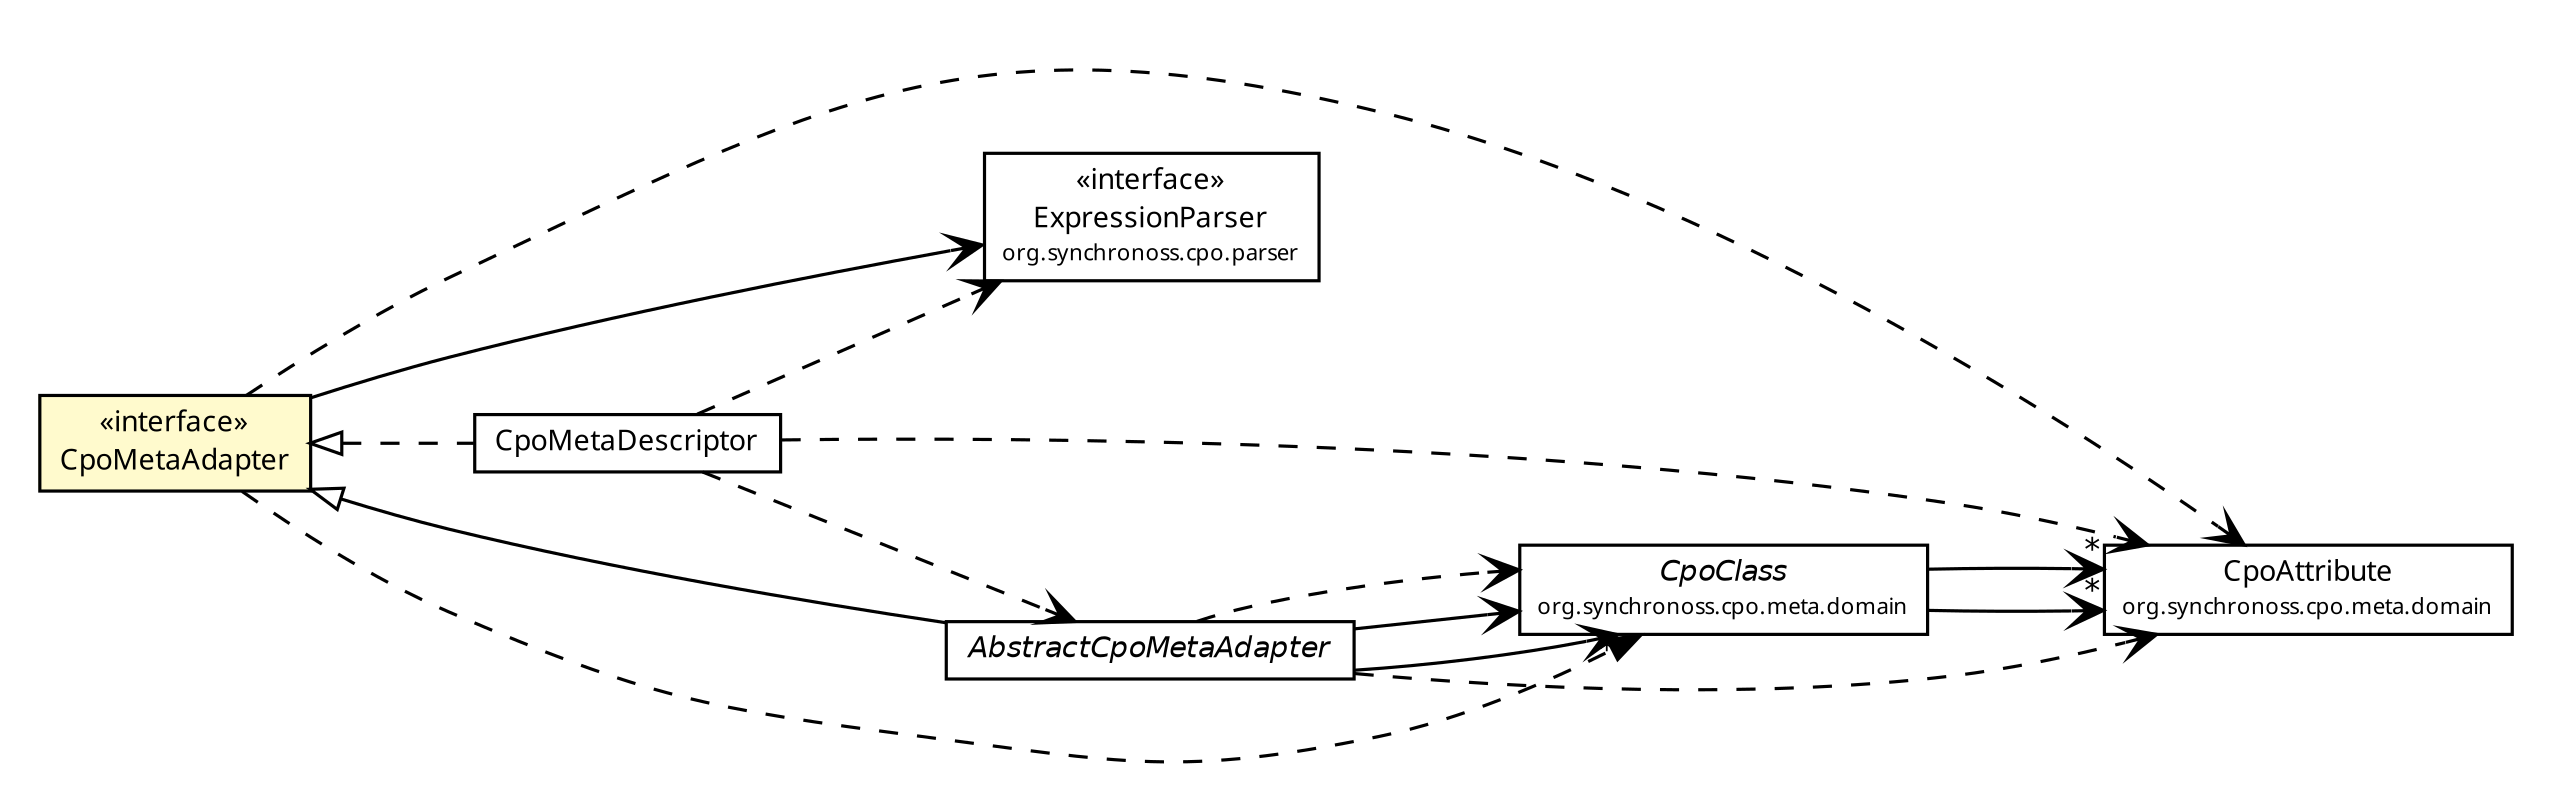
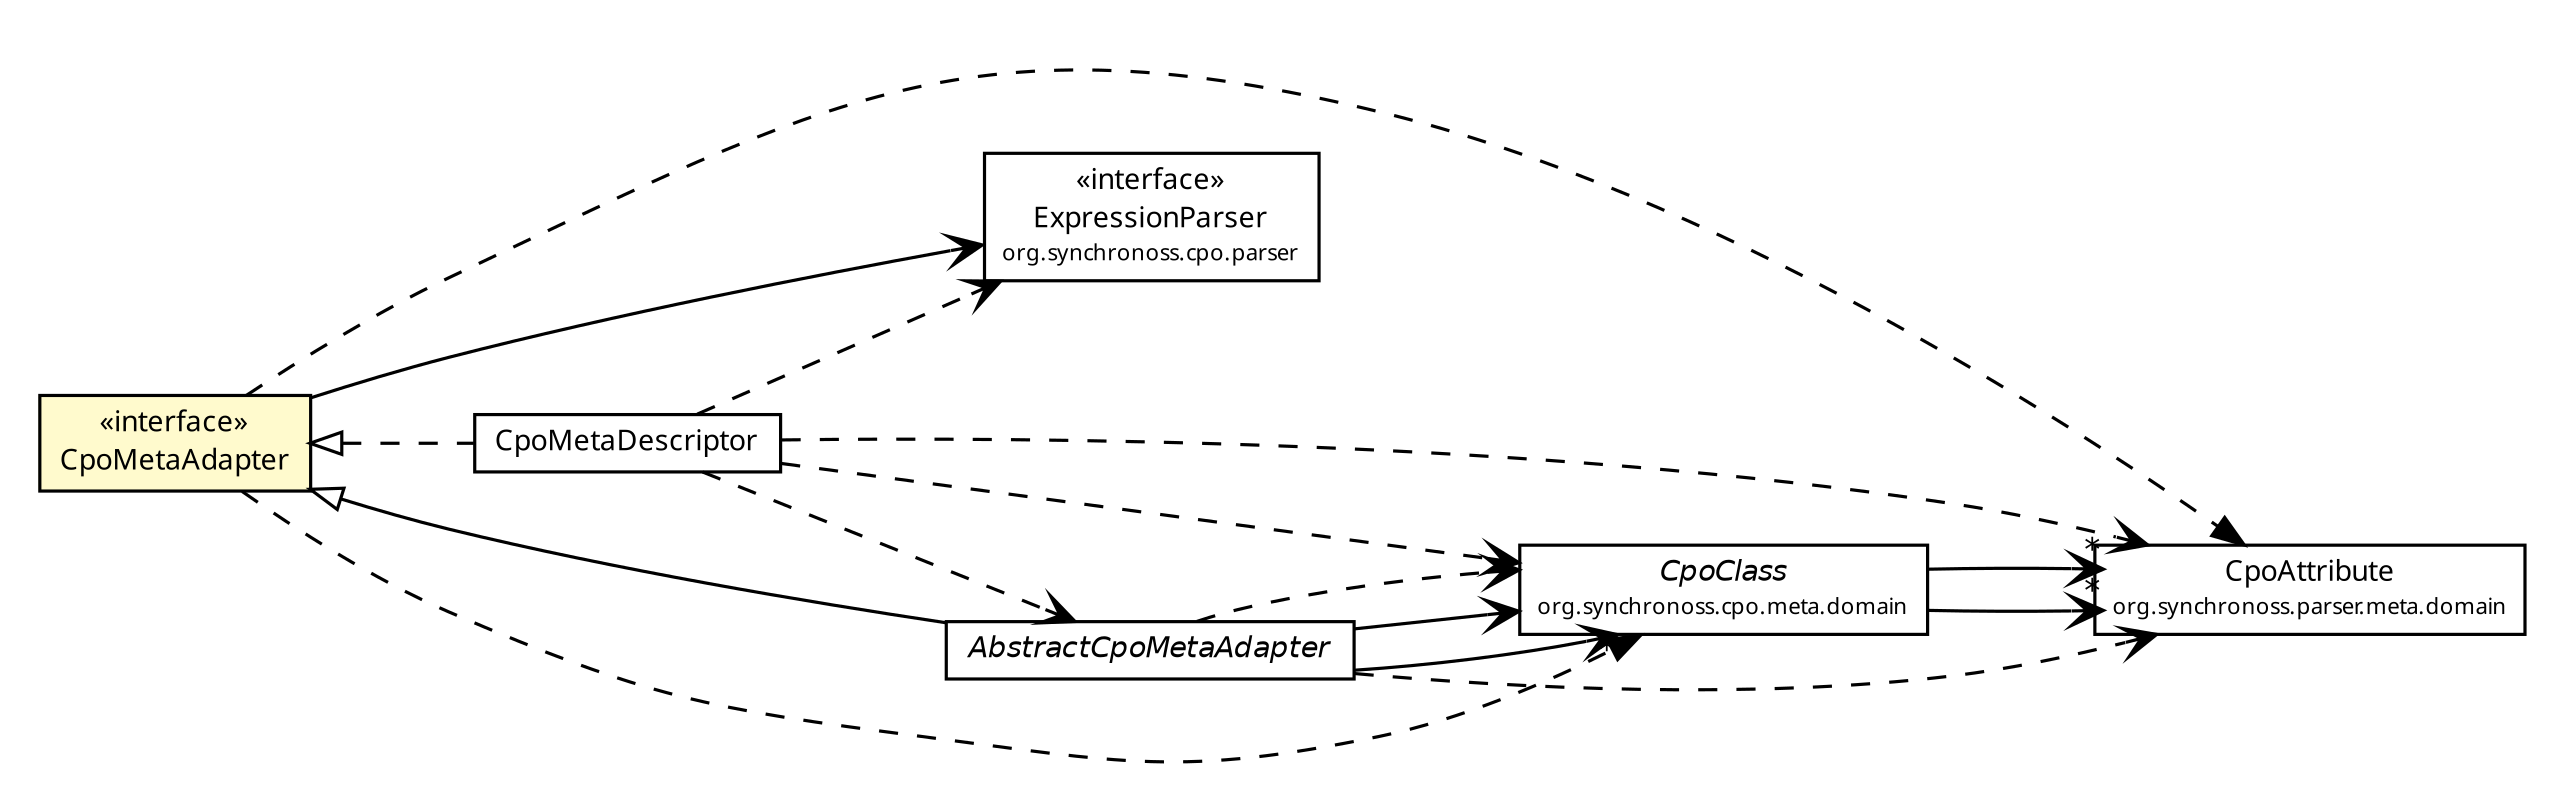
edge "CpoMetaAdapter" -> "CpoAttribute": arrowhead open -> normal
edge "CpoMetaDescriptor" -> "CpoClass": added
node "CpoAttribute": text "org.synchronoss.cpo.meta.domain" -> "org.synchronoss.parser.meta.domain"
